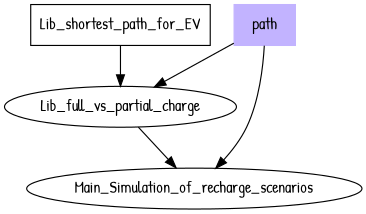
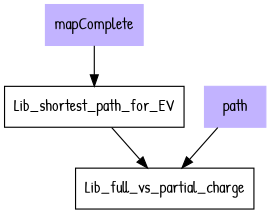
node "mapComplete": added
node "Lib_full_vs_partial_charge": shape ellipse -> box
node "Main_Simulation_of_recharge_scenarios": removed
